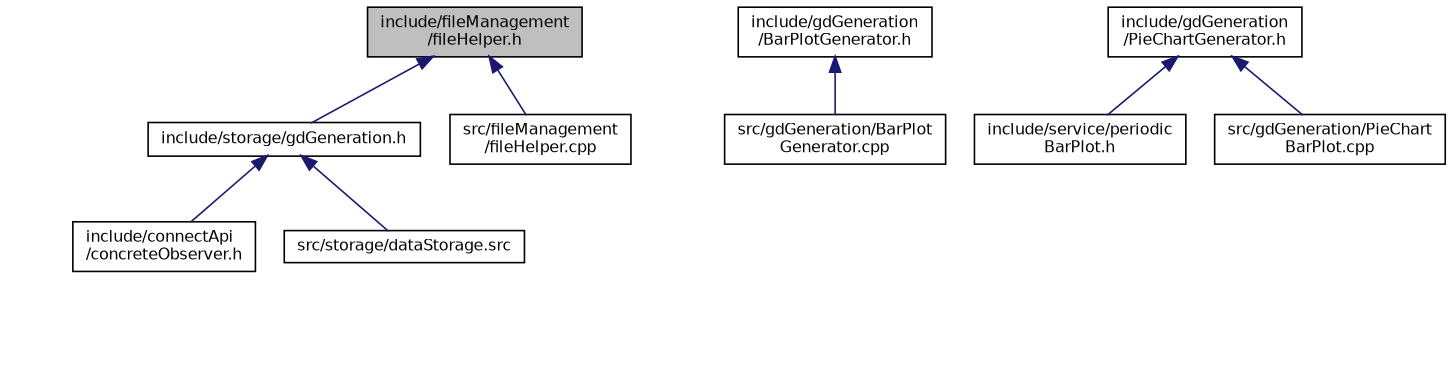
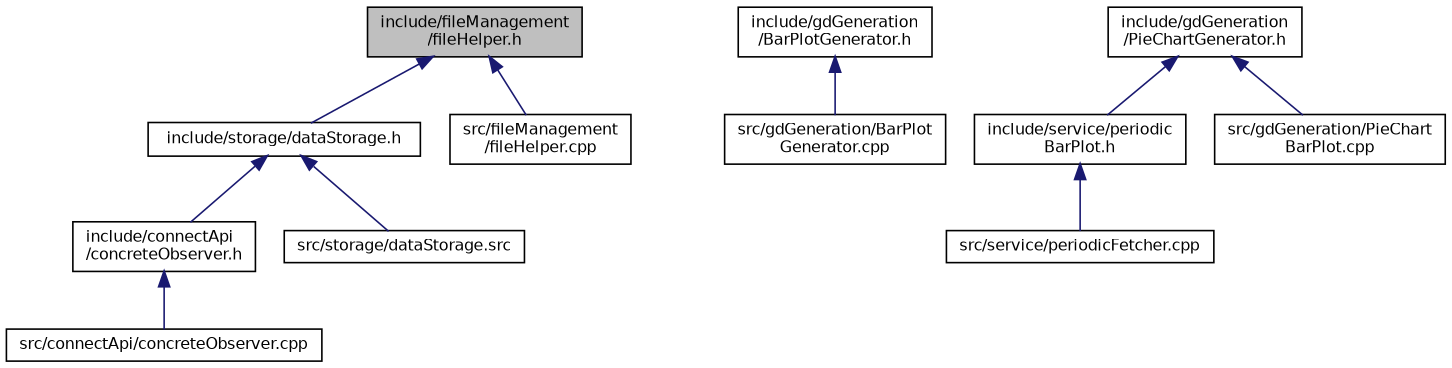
node "include/storage/gdGeneration.h": label "include/storage/gdGeneration.h" -> "include/storage/dataStorage.h"
node "src/service/periodicFetcher.cpp": added
node "src/connectApi/concreteObserver.cpp": added
